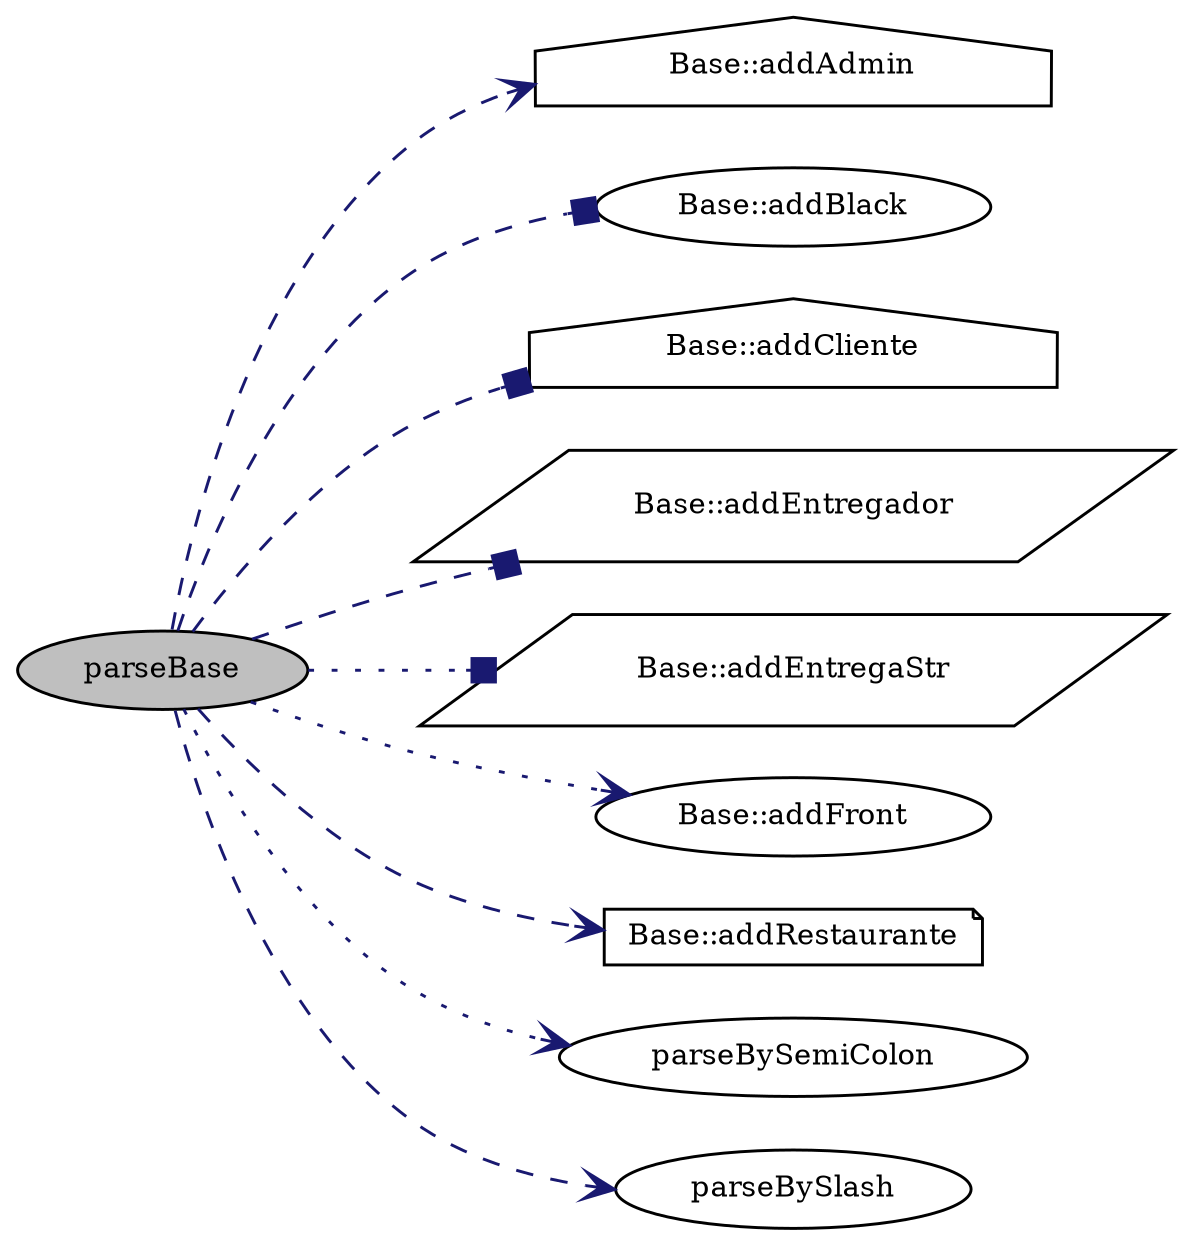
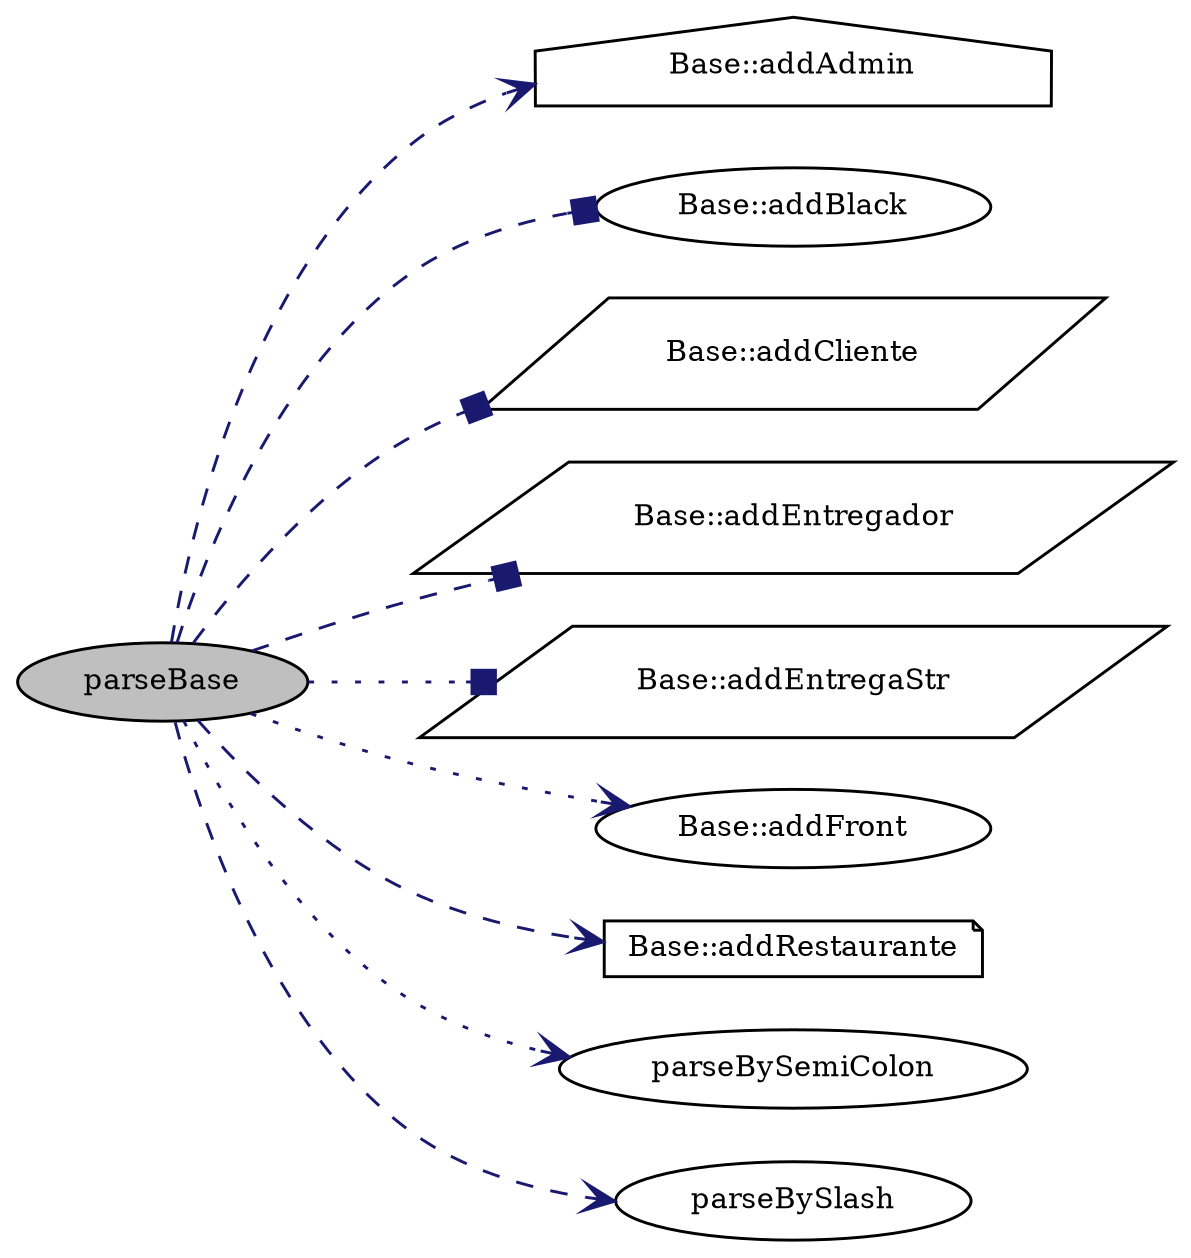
node "Base::addCliente": shape house -> parallelogram
